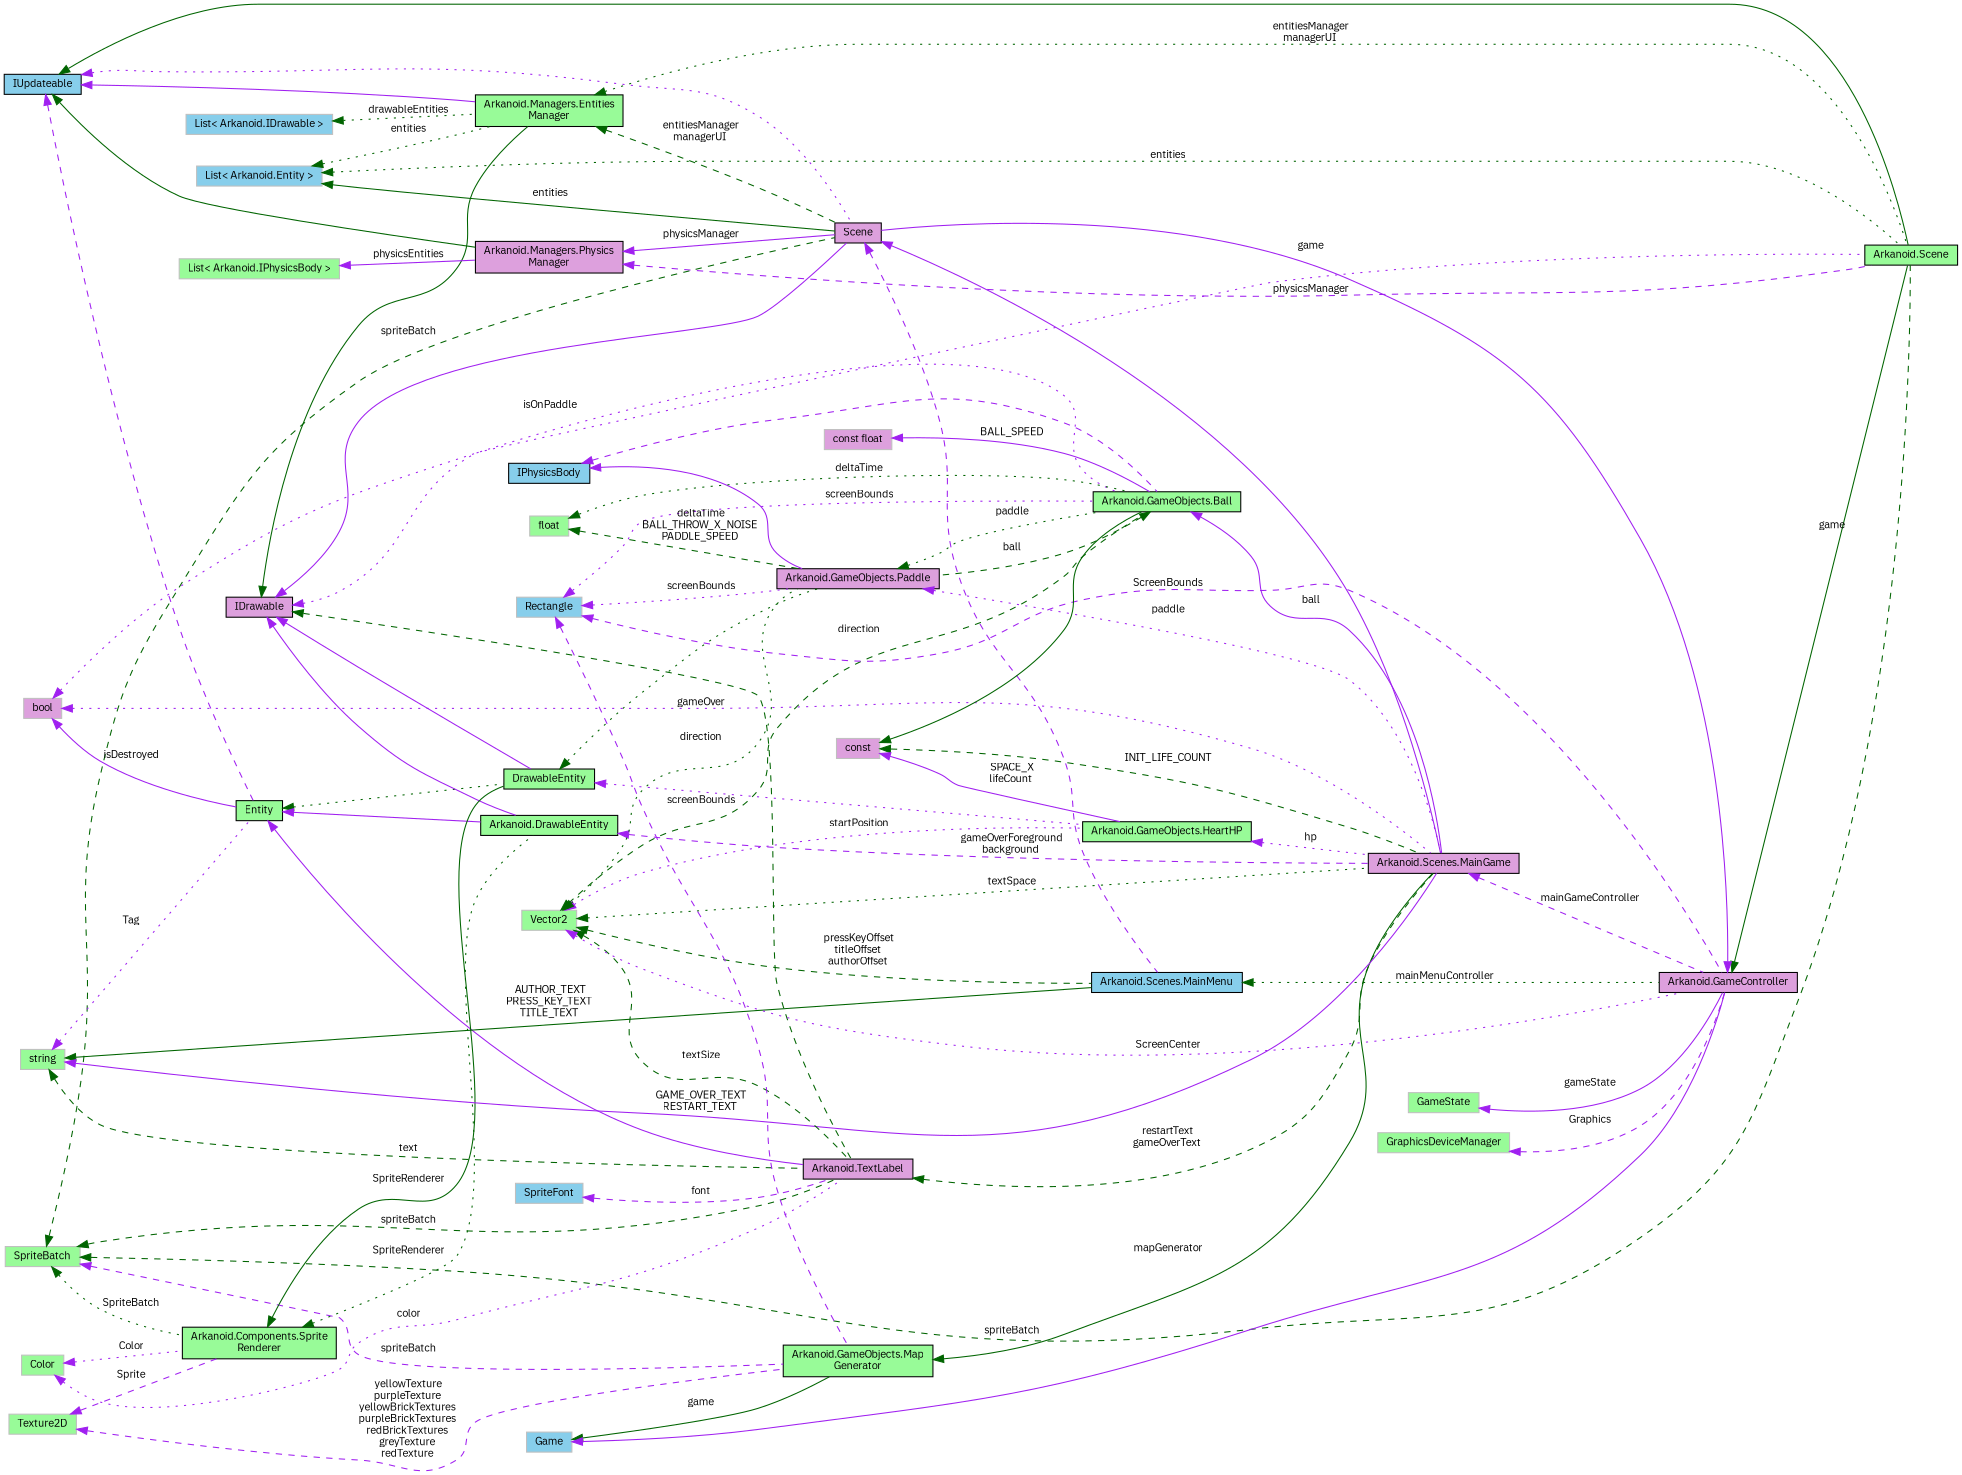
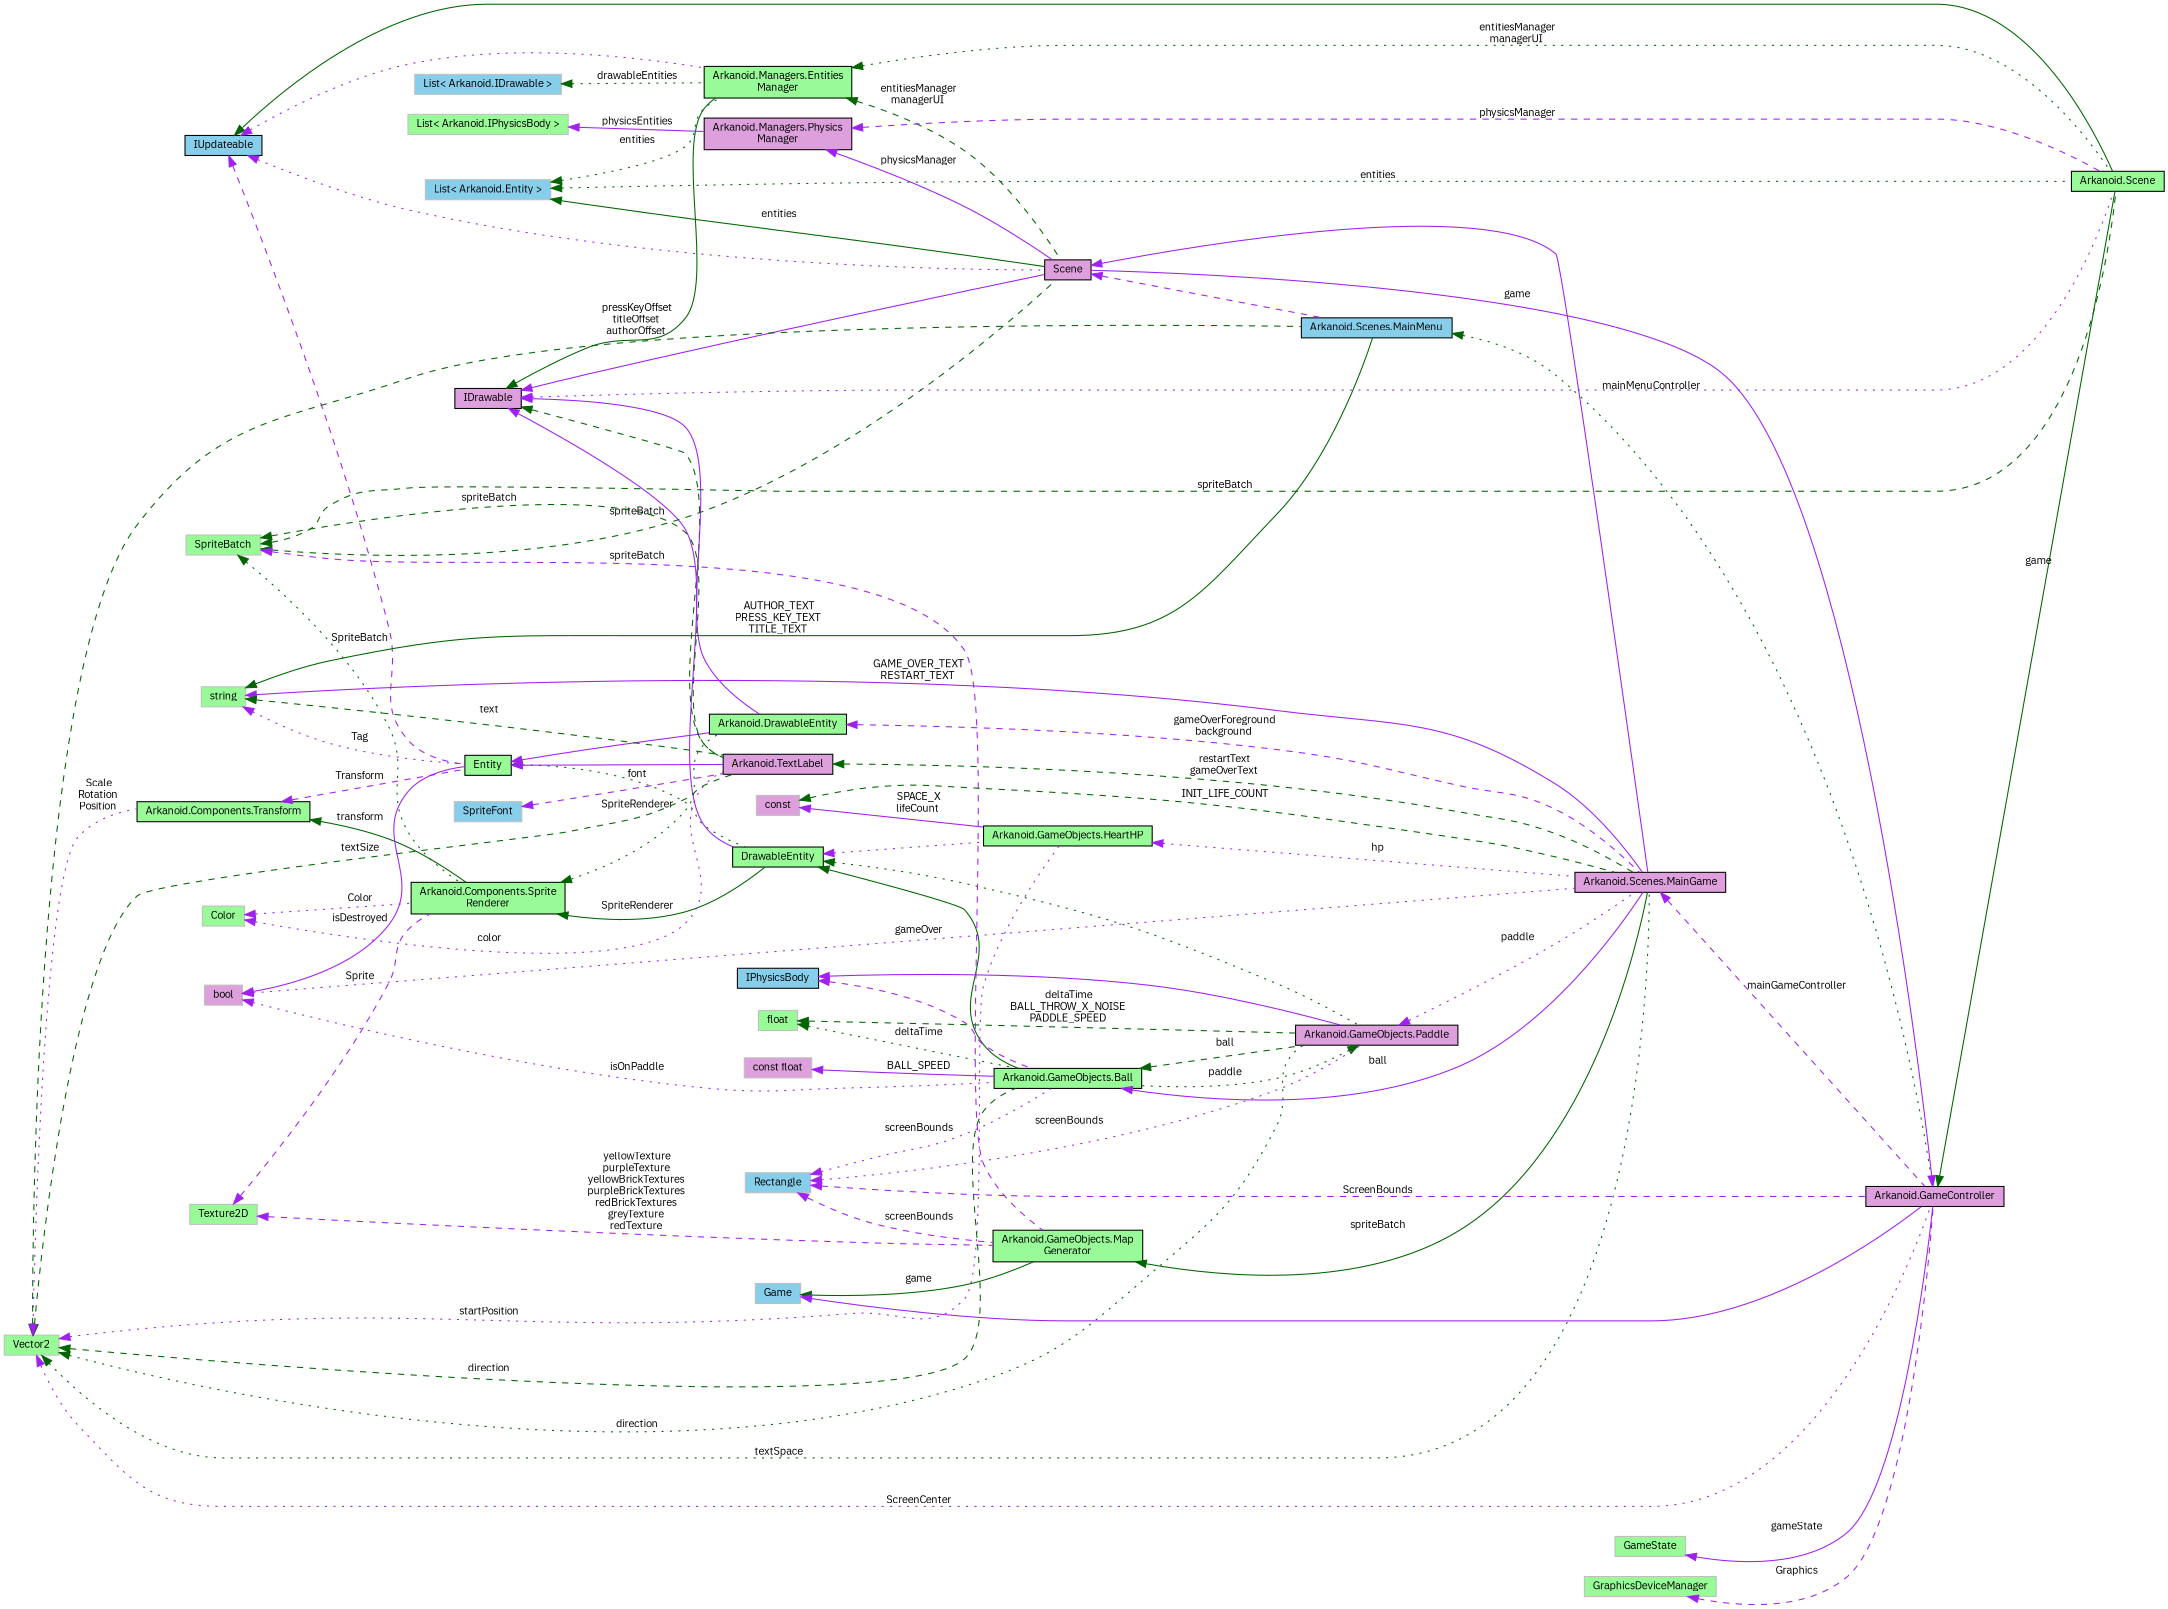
edge "Arkanoid.Managers.Entities Manager" -> "IUpdateable": style solid -> dotted
edge "Arkanoid.Managers.Physics Manager" -> "IUpdateable": removed
edge "Arkanoid.GameObjects.Ball" -> "const": now "Arkanoid.GameObjects.Ball" -> "DrawableEntity"
node "Arkanoid.Components.Transform": added
edge "Arkanoid.Scenes.MainGame" -> "Arkanoid.GameObjects.Map Generator": label " mapGenerator" -> " spriteBatch"
